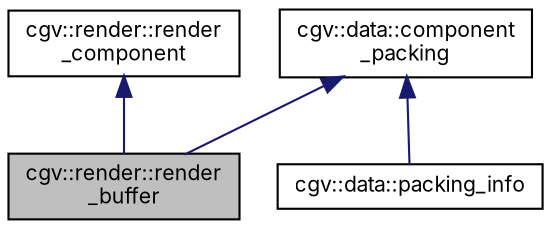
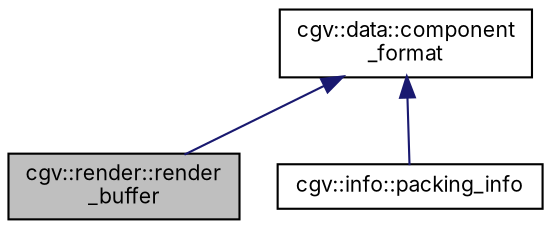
node "cgv::render::render _component": removed
node "cgv::data::component _packing": label "cgv::data::component _packing" -> "cgv::data::component _format"
node "cgv::data::packing_info": label "cgv::data::packing_info" -> "cgv::info::packing_info"
